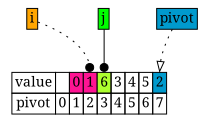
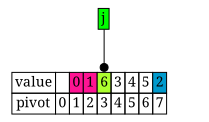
node "i": removed
node "pivot": removed
